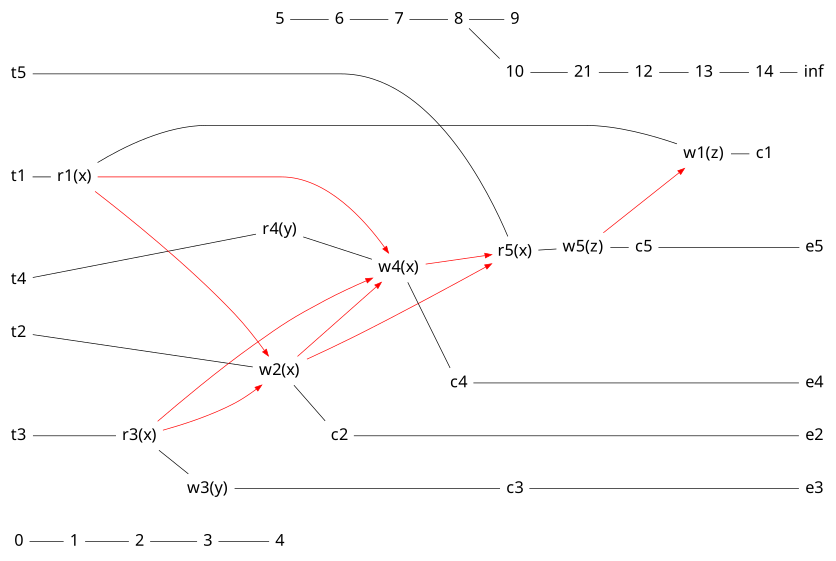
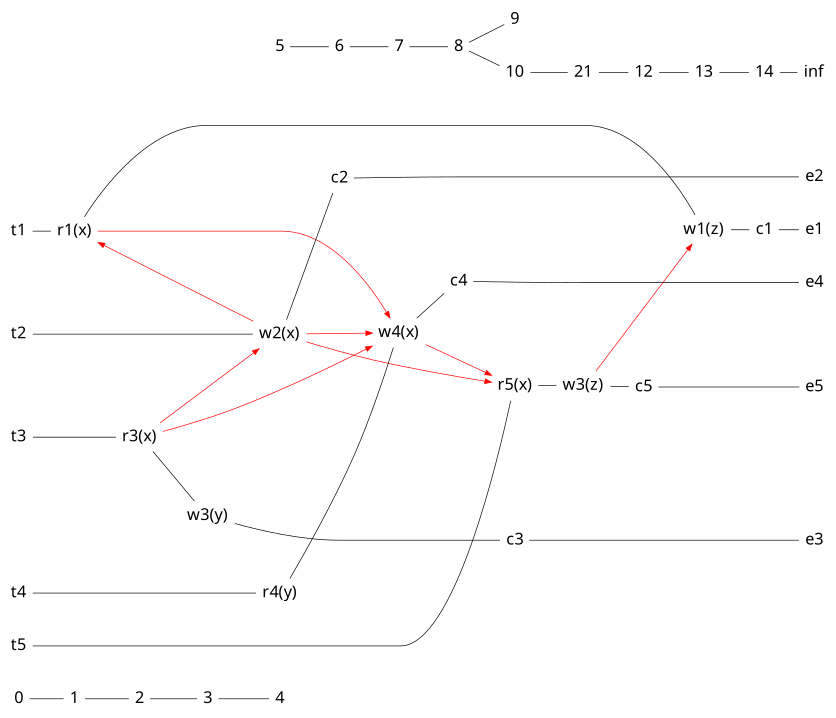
node "e1": added
node "w5(z)": label "w5(z)" -> "w3(z)"
edge "r1(x)" -> "w2(x)": reversed
